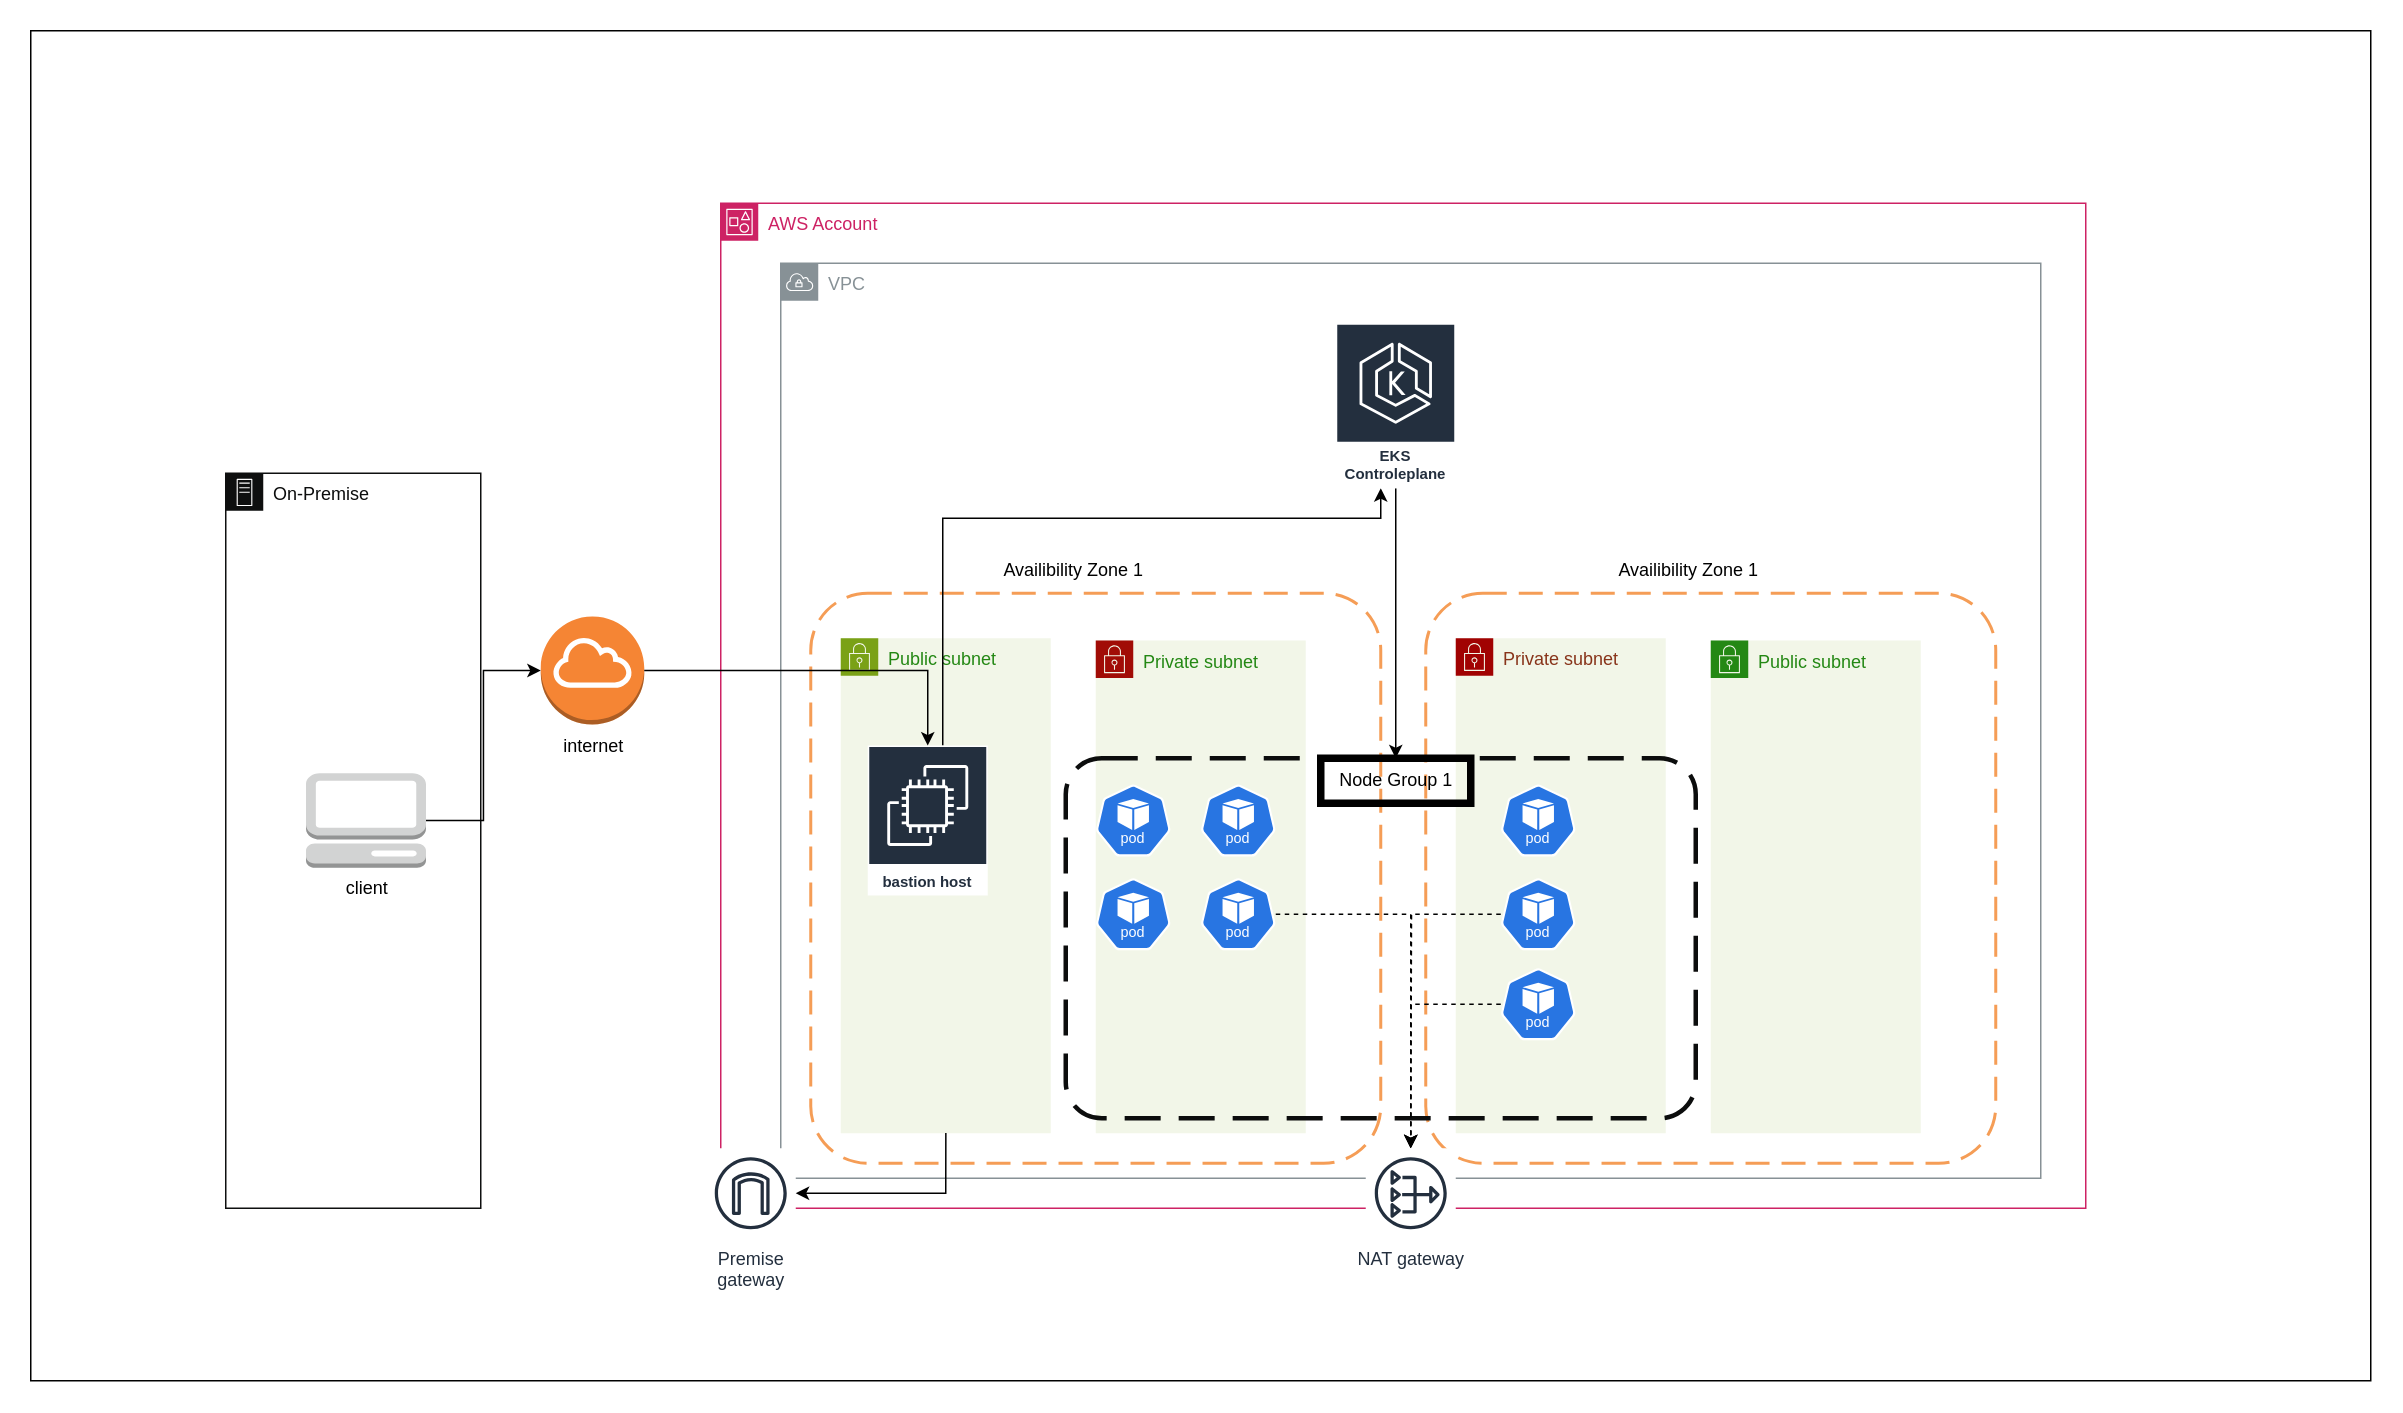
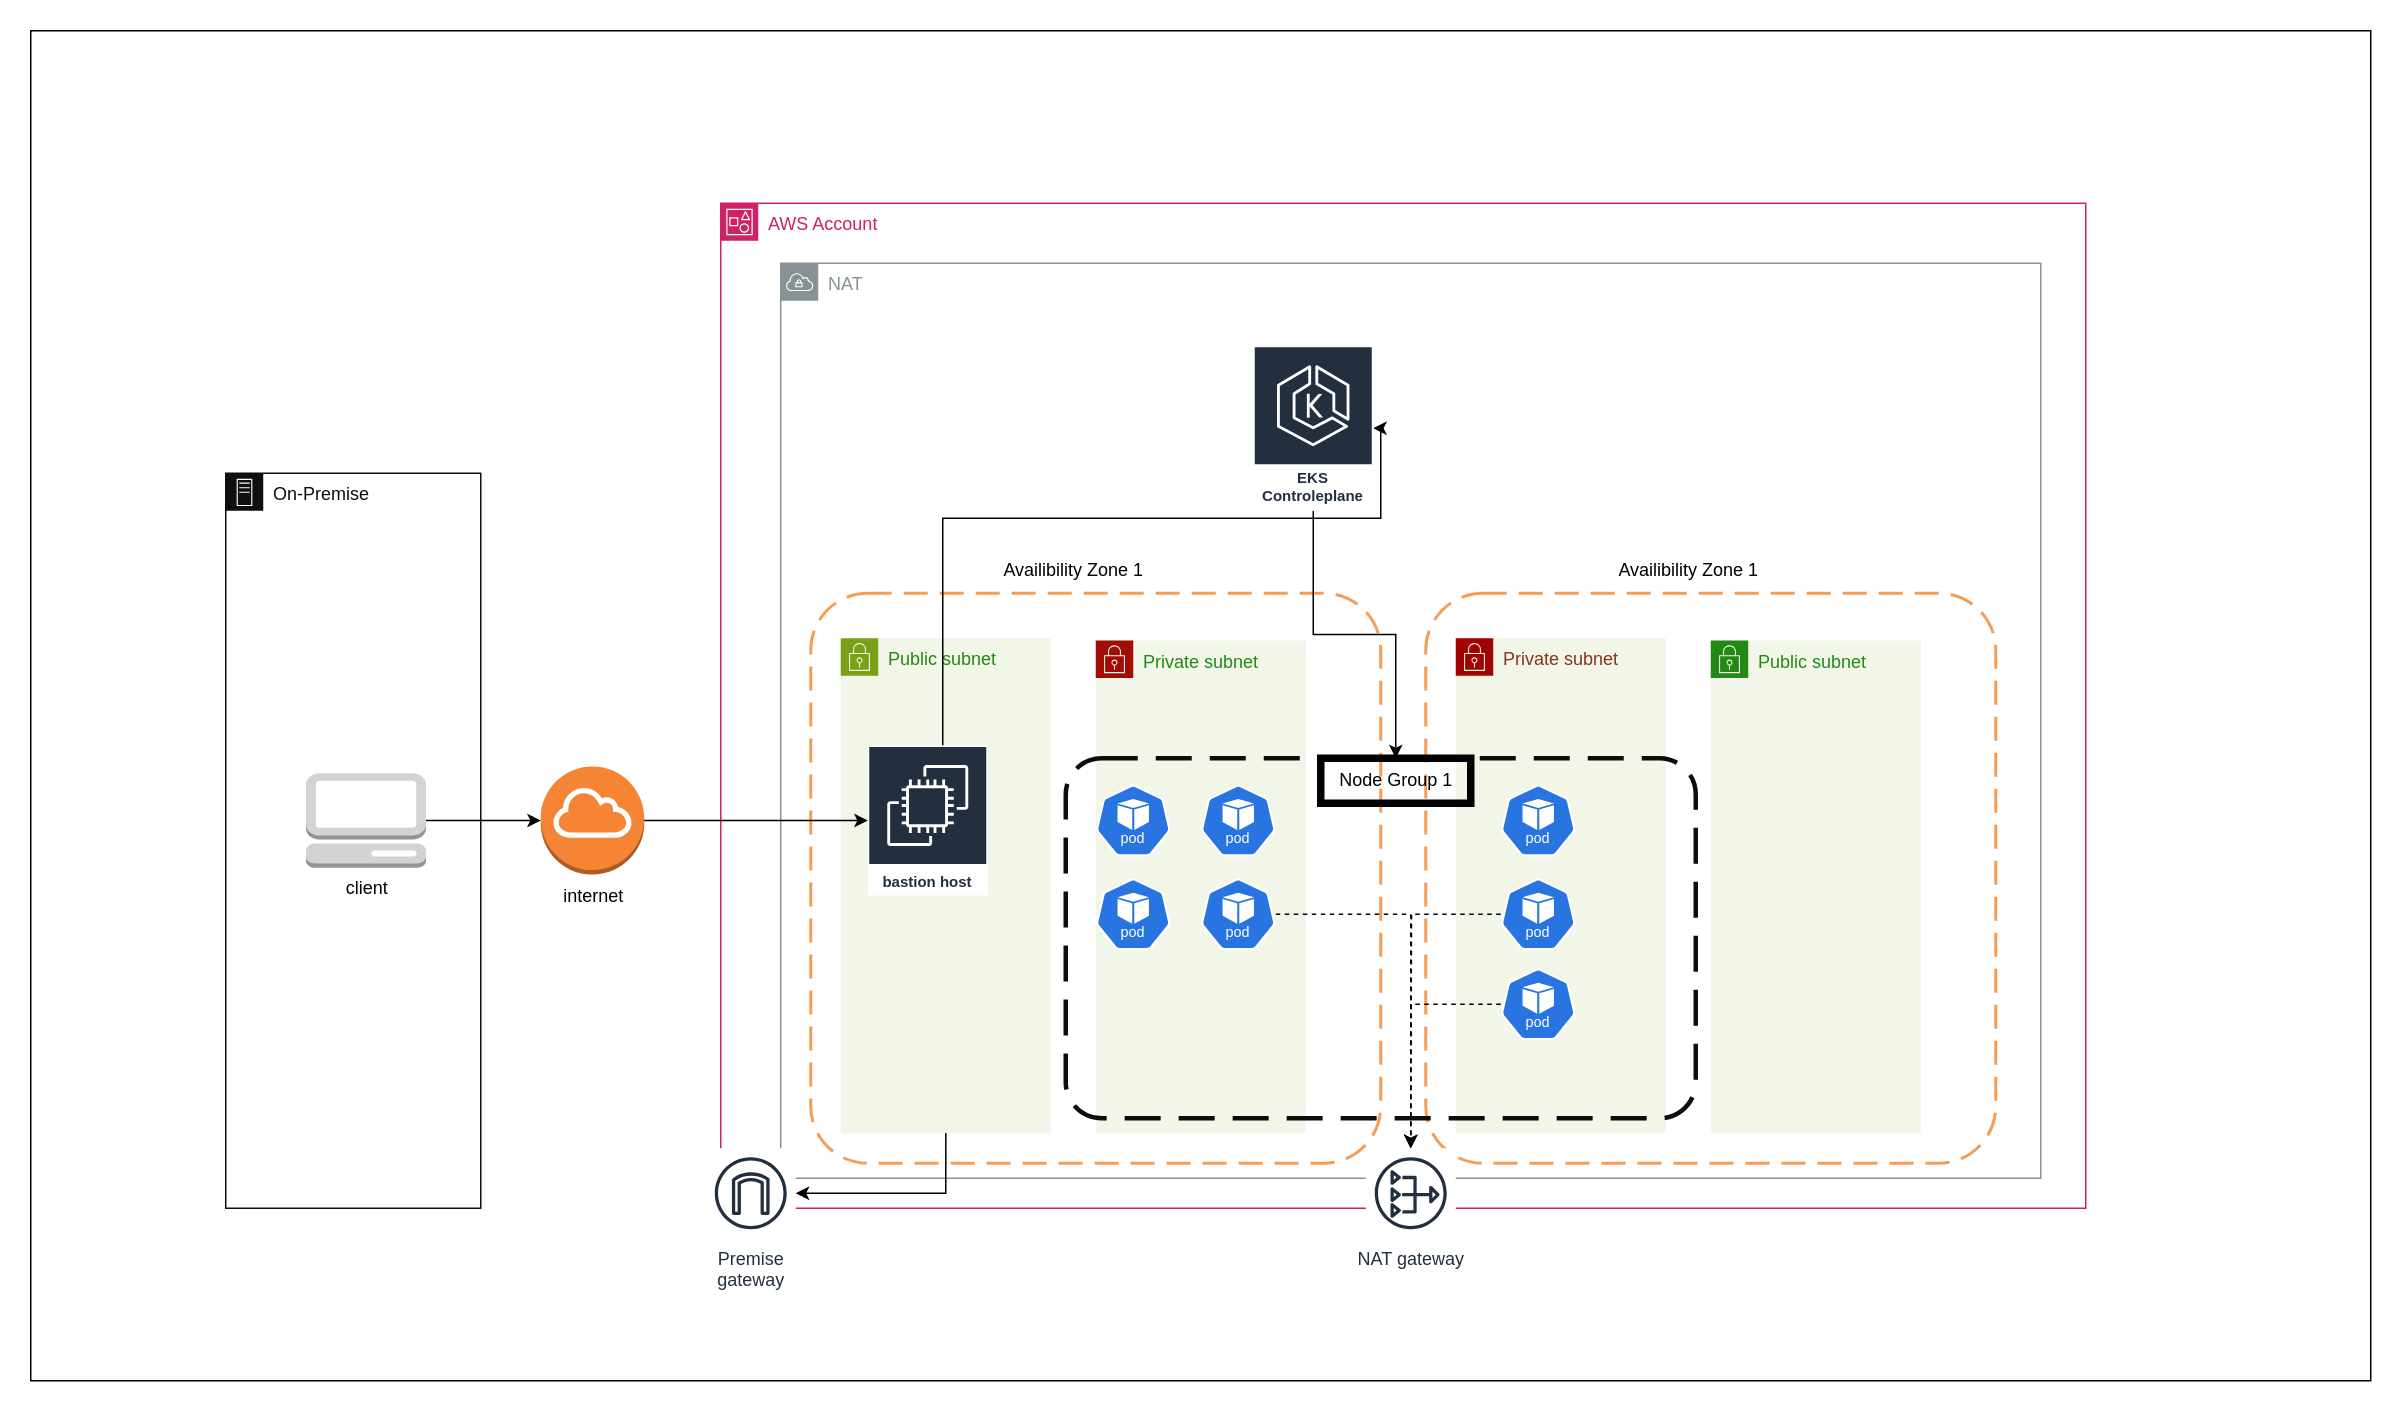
node "VPC": label "VPC" -> "NAT"
node "EKS Controleplane": moved (1396, 406) -> (1313, 428)
node "internet": moved (593, 671) -> (593, 821)
